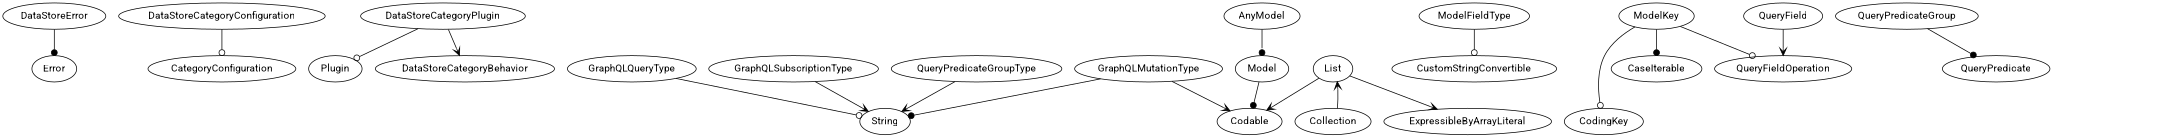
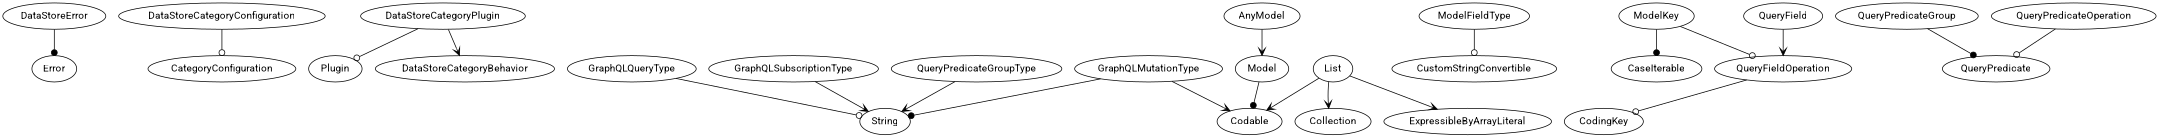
node "QueryPredicateOperation": added
edge "AnyModel" -> "Model": arrowhead dot -> vee
edge "ModelKey" -> "CodingKey": now "QueryFieldOperation" -> "CodingKey"
edge "Collection" -> "List": reversed
